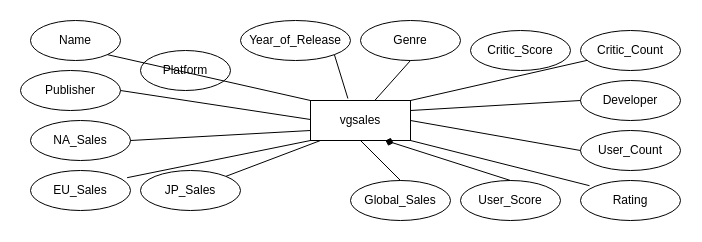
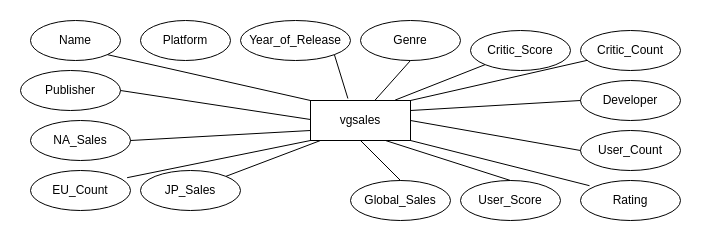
node "Platform": moved (186, 71) -> (186, 41)
edge "Critic_Score" -- "vgsales": added
edge "User_Score" -> "vgsales": arrowhead diamond -> none
node "EU_Sales": label "EU_Sales" -> "EU_Count"
